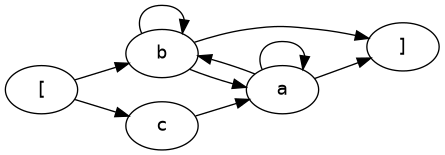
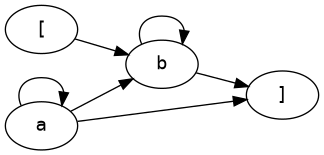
edge "b" -> "a": removed
node "c": removed
